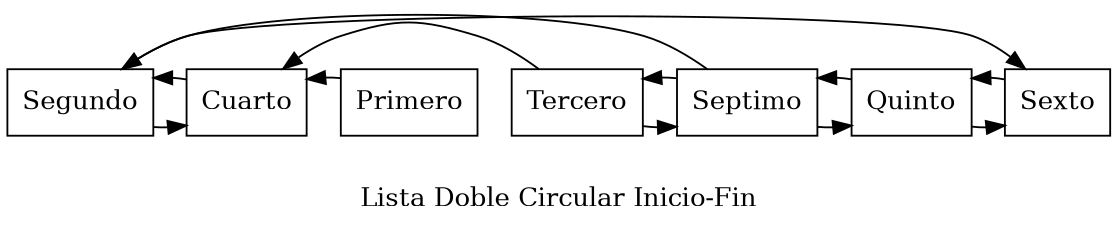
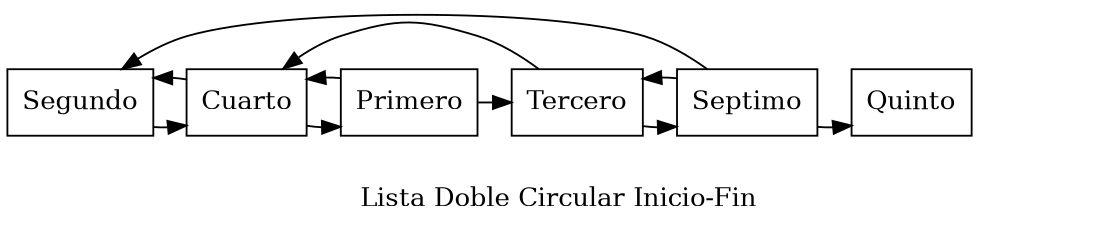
edge "Quinto" -> "Septimo": removed
edge "Primero" -> "Tercero": added
node "Sexto": removed
edge "Cuarto" -> "Primero": added
